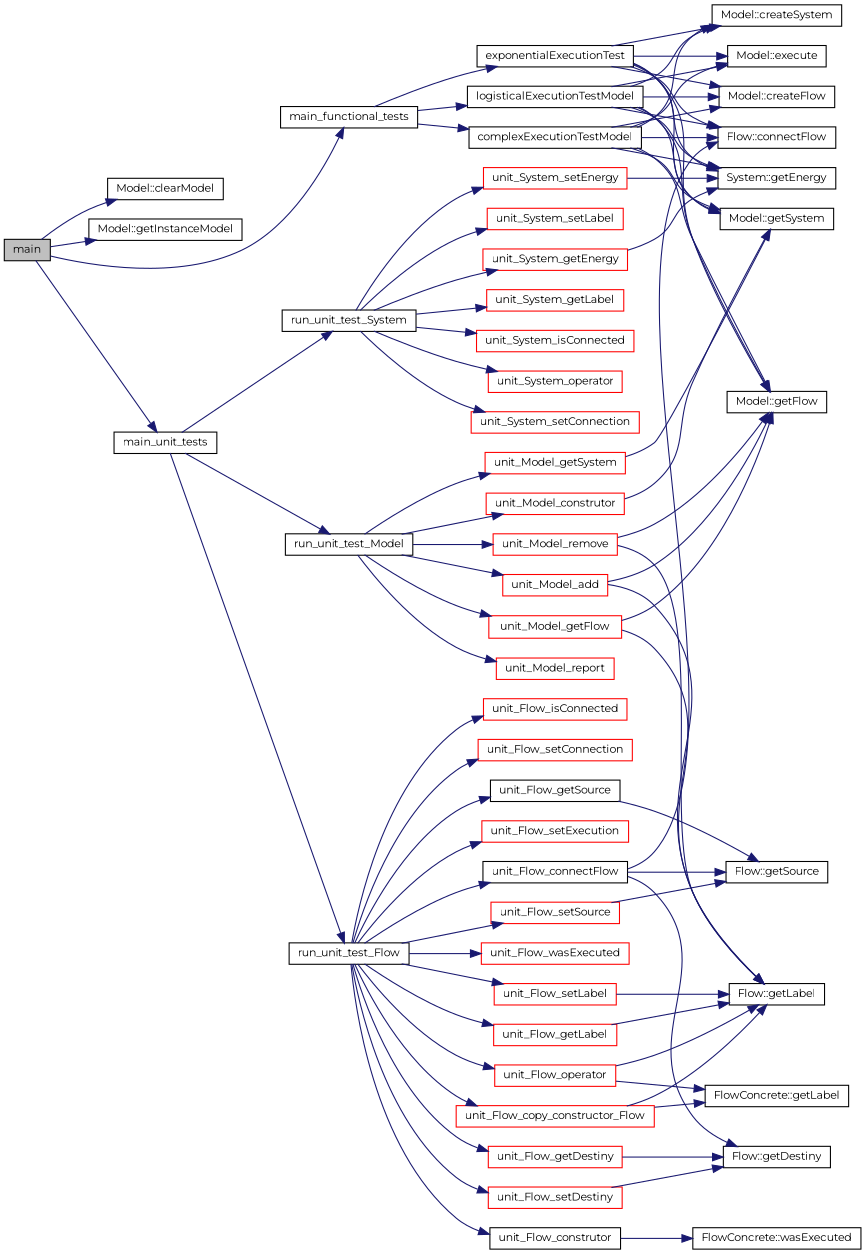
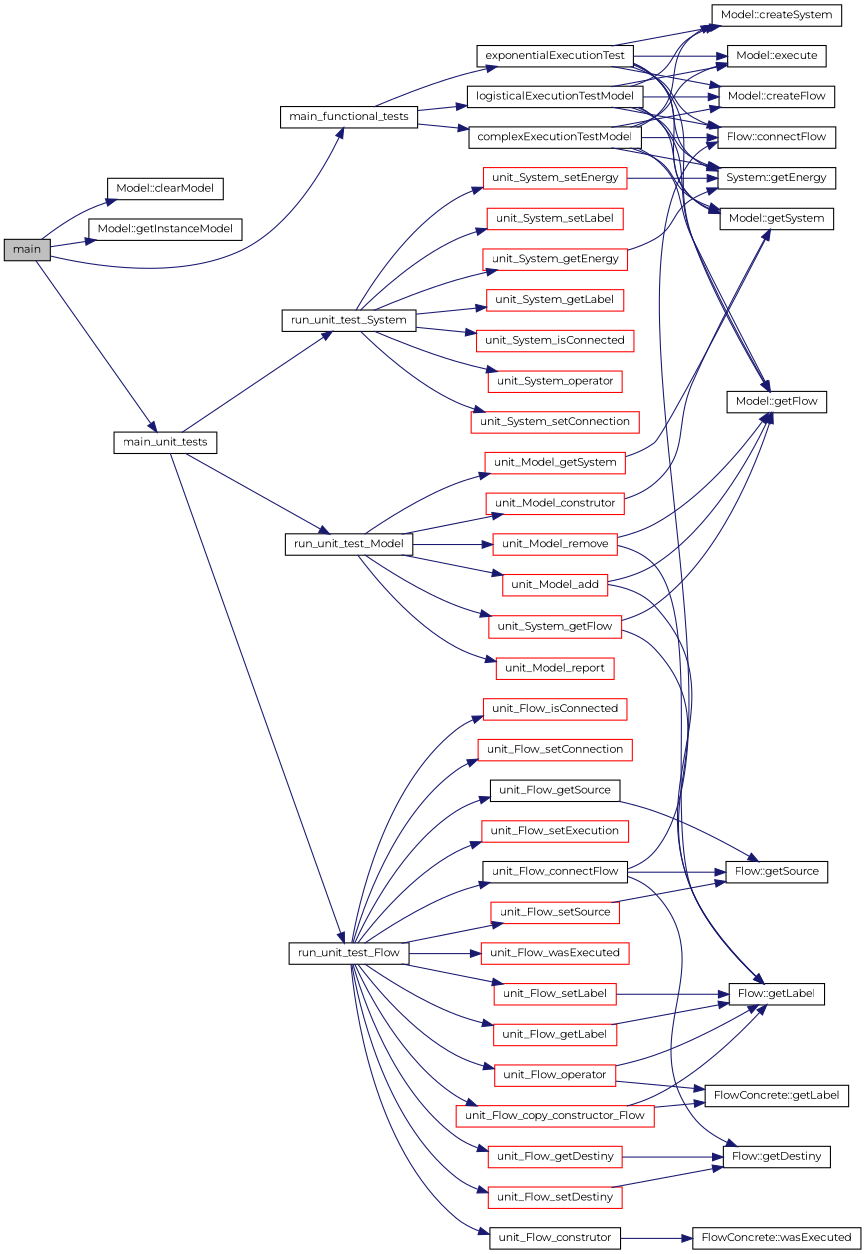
node "unit_Model_getFlow": label "unit_Model_getFlow" -> "unit_System_getFlow"
